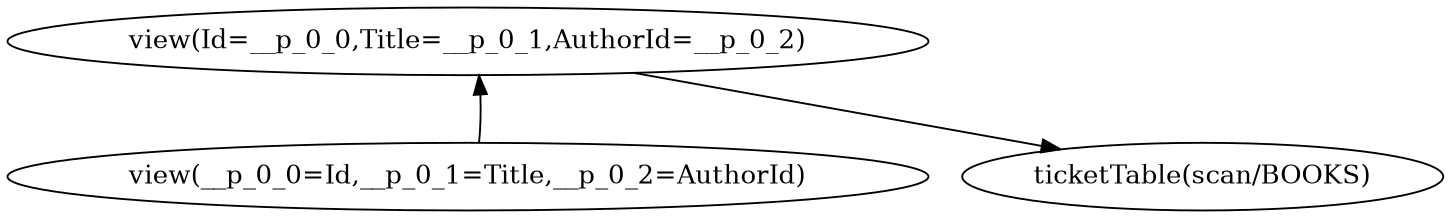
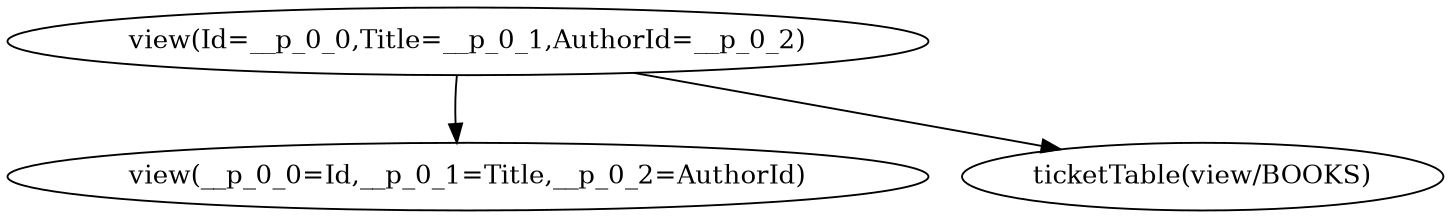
edge "view(__p_0_0=Id,__p_0_1=Title,__p_0_2=AuthorId)" -> "view(Id=__p_0_0,Title=__p_0_1,AuthorId=__p_0_2)": reversed
node "ticketTable(scan/BOOKS)": label "ticketTable(scan/BOOKS)" -> "ticketTable(view/BOOKS)"
